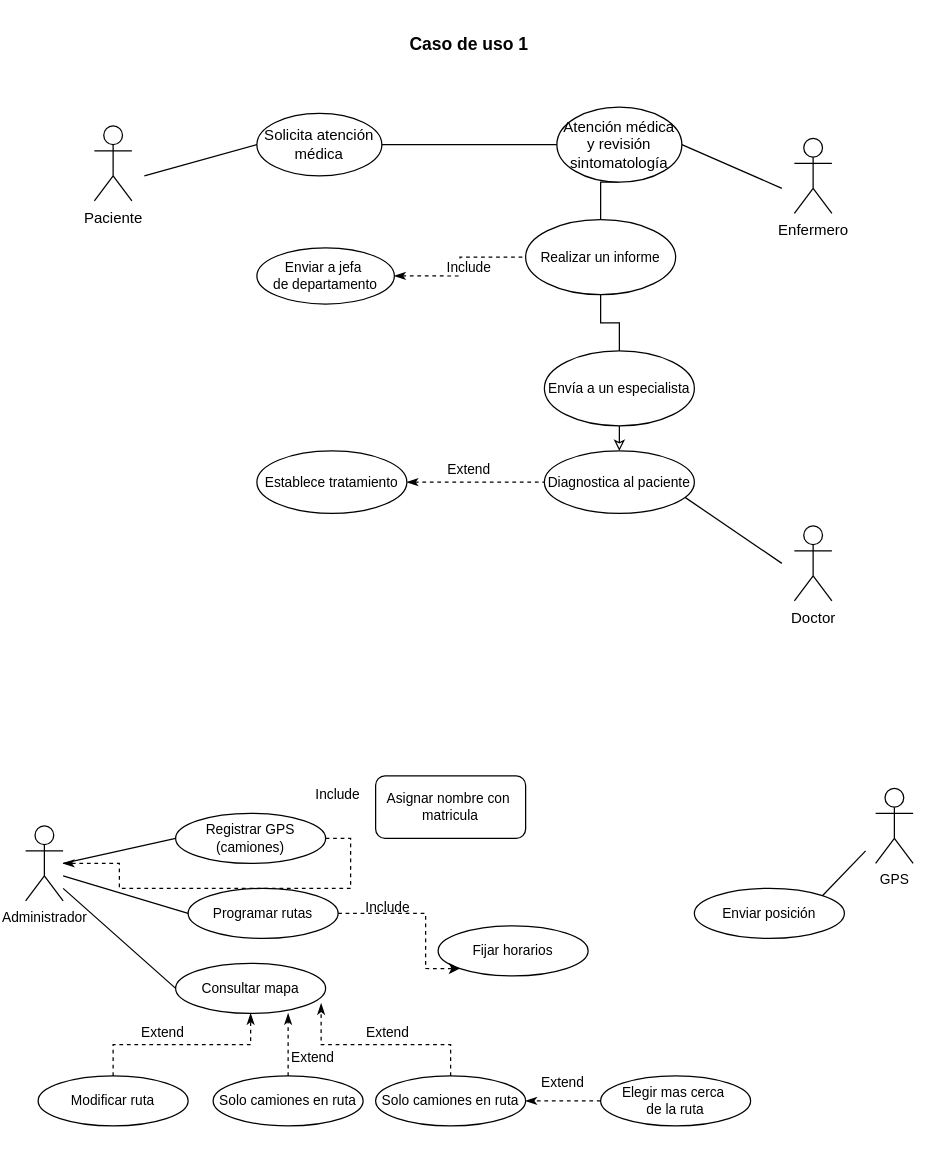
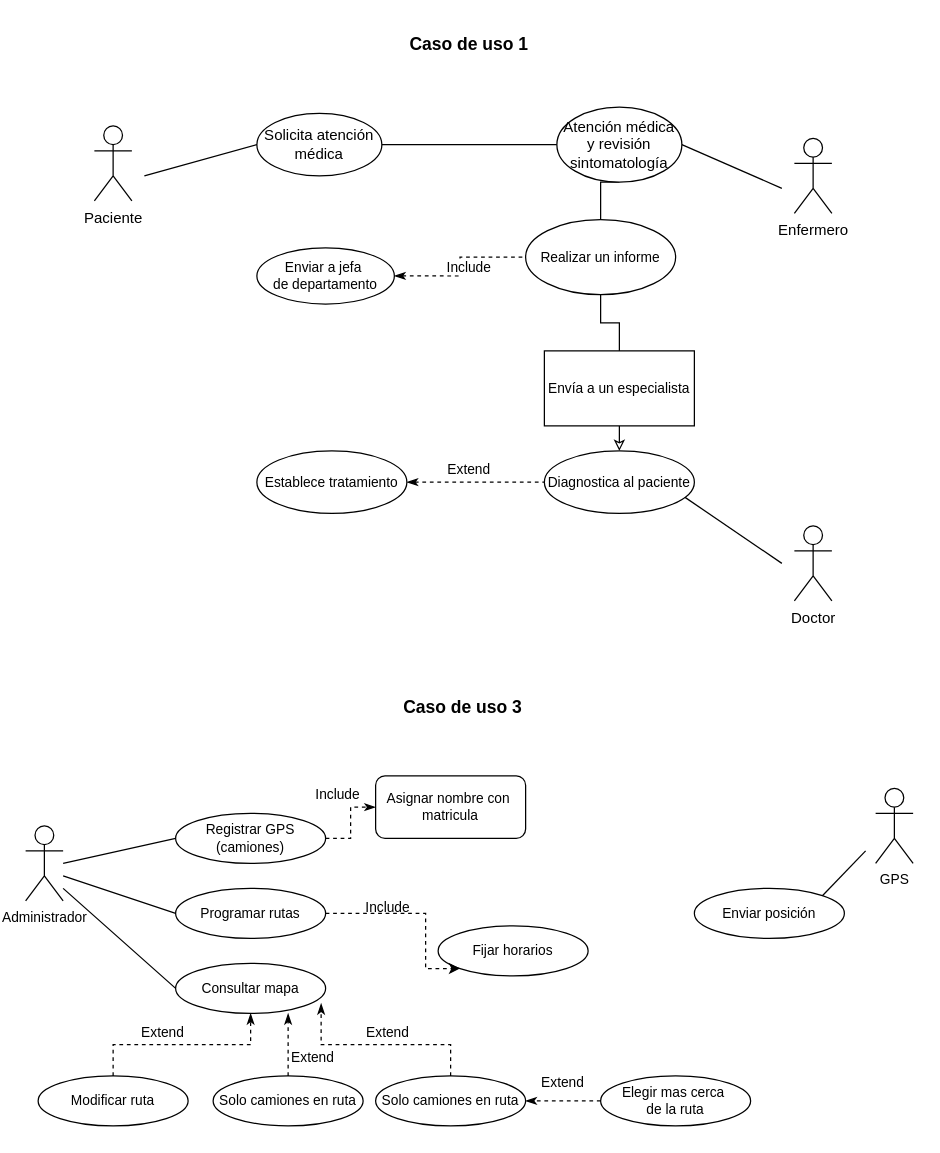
node "Envía a un especialista": shape ellipse -> rectangle
node "Caso de uso 3": added
edge "Registrar GPS (camiones)" -> "Administrador": now "Registrar GPS (camiones)" -> "Asignar nombre con matricula"
node "Programar rutas": moved (263, 913) -> (251, 913)
